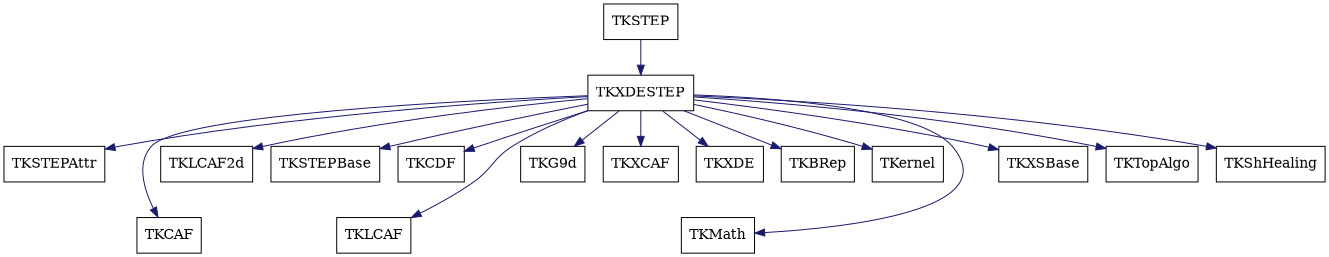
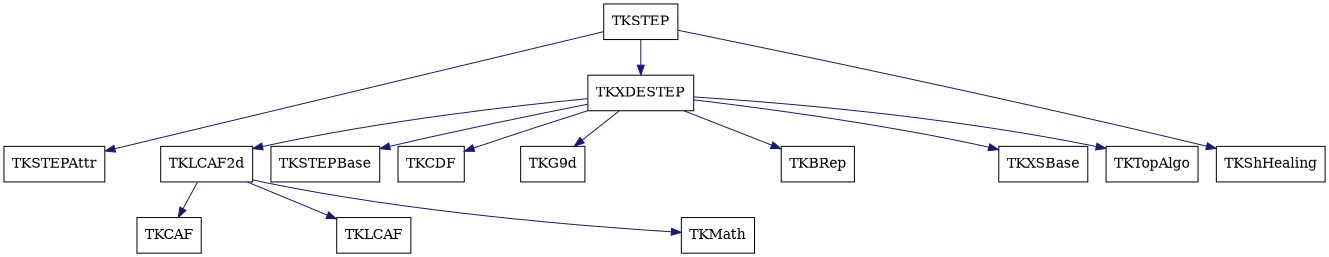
edge "TKXDESTEP" -> "TKCAF": now "TKLCAF2d" -> "TKCAF"
edge "TKXDESTEP" -> "TKShHealing": now "TKSTEP" -> "TKShHealing"
edge "TKXDESTEP" -> "TKSTEPAttr": now "TKSTEP" -> "TKSTEPAttr"
edge "TKXDESTEP" -> "TKMath": now "TKLCAF2d" -> "TKMath"
edge "TKXDESTEP" -> "TKLCAF": now "TKLCAF2d" -> "TKLCAF"
node "TKXCAF": removed
node "TKXDE": removed
node "TKernel": removed
